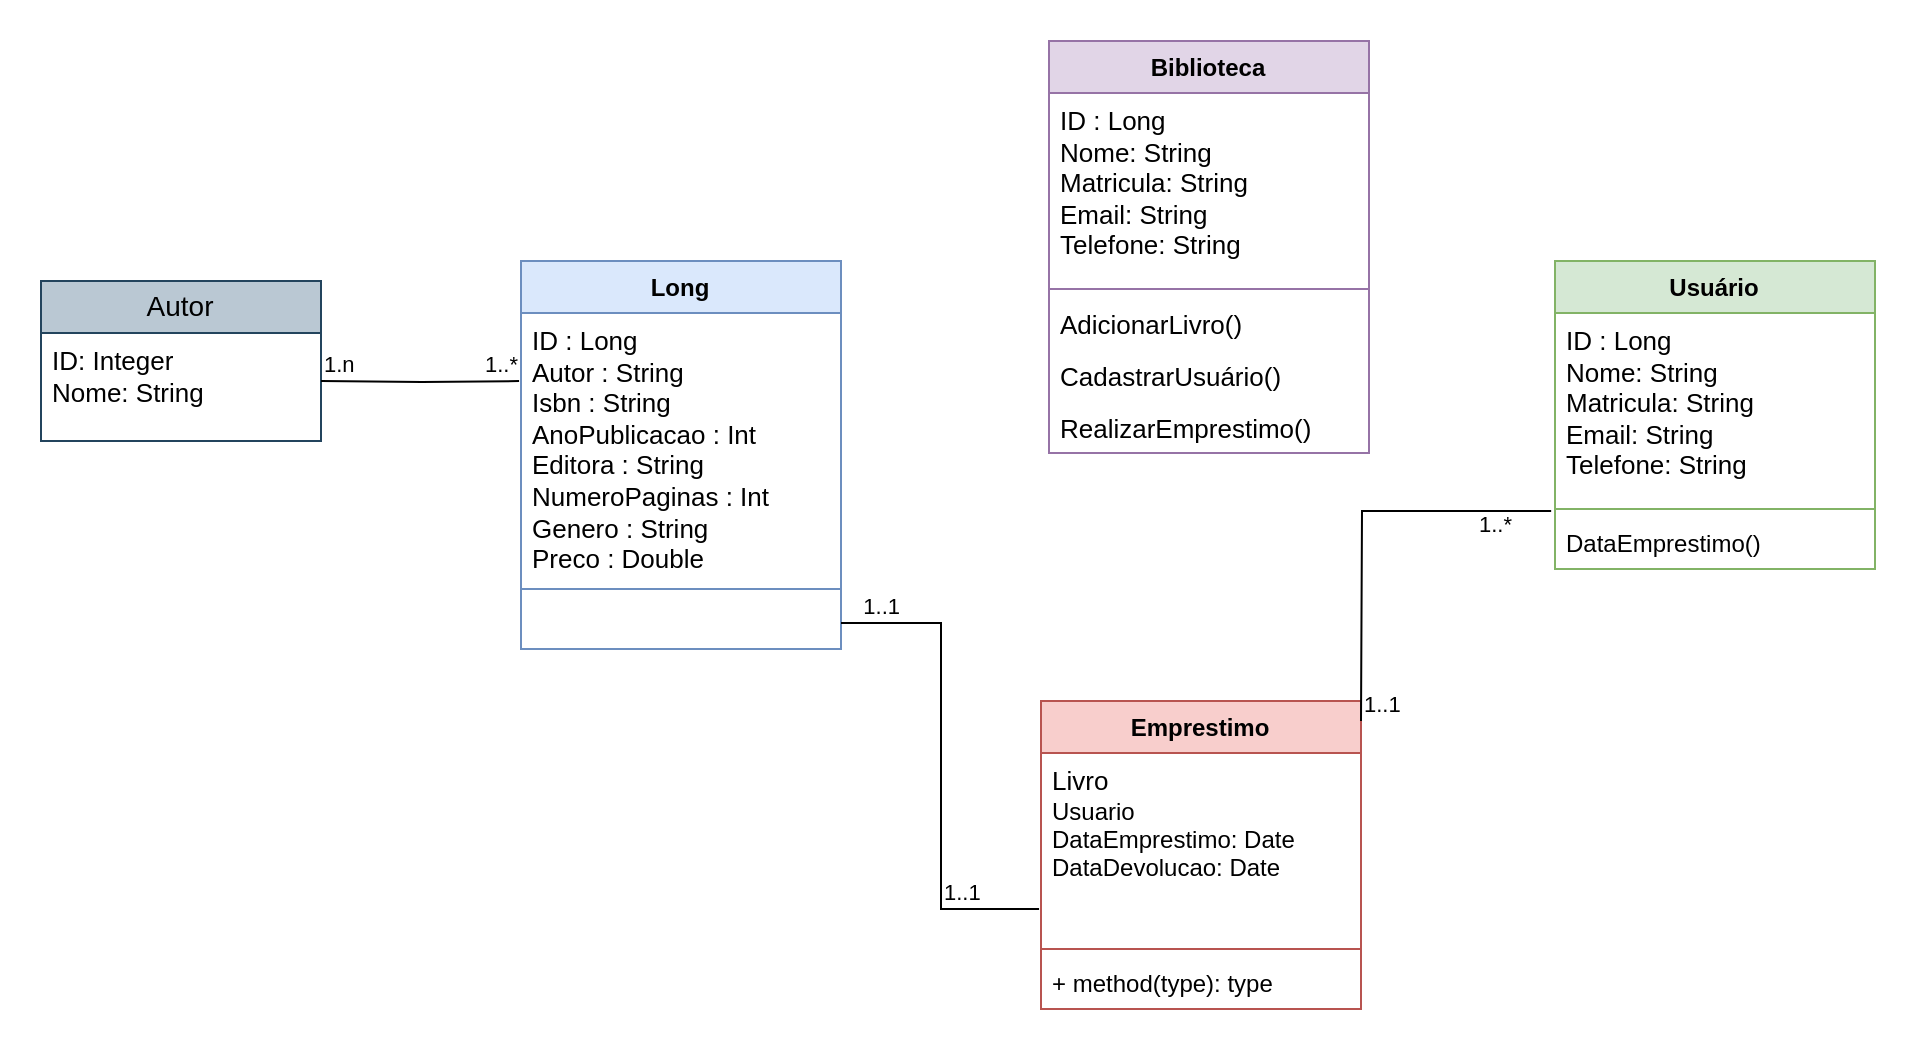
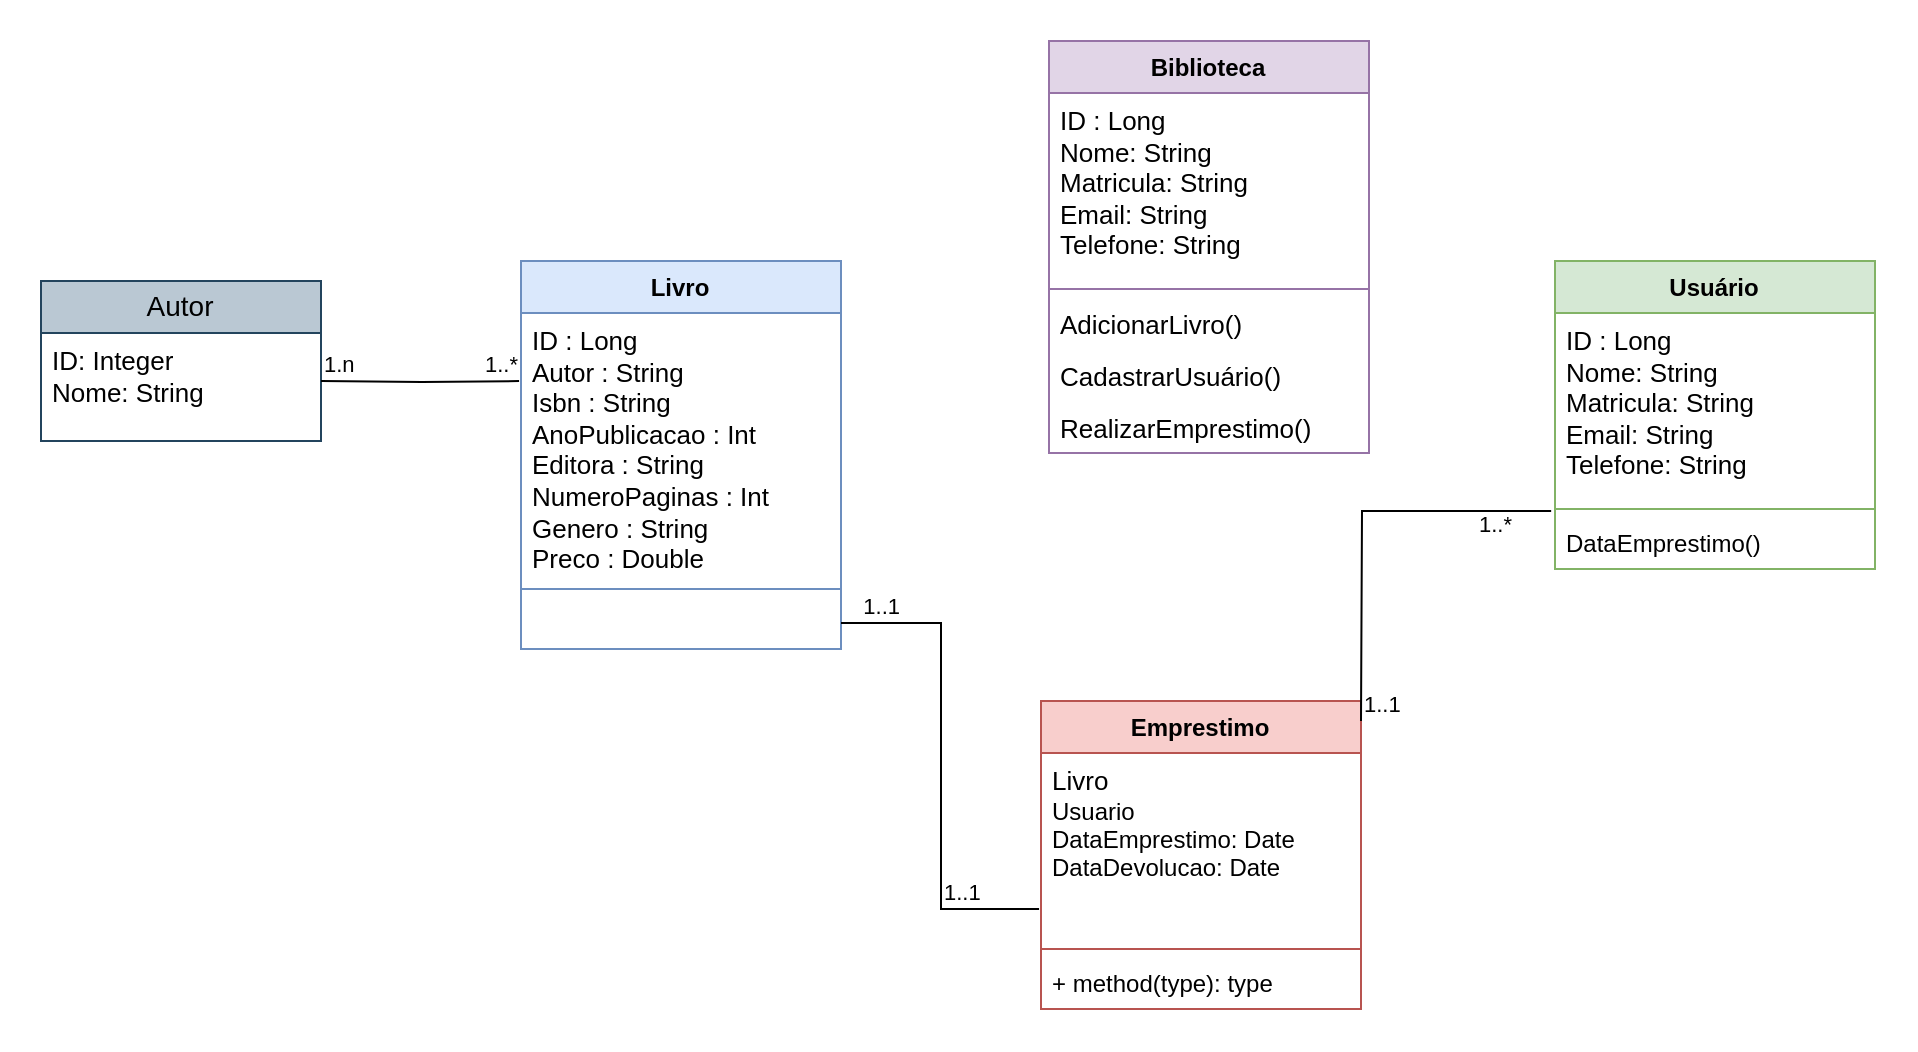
node "Long": label "Long" -> "Livro"
